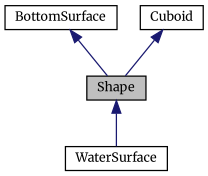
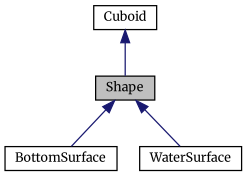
edge "Shape" -> "BottomSurface": reversed
